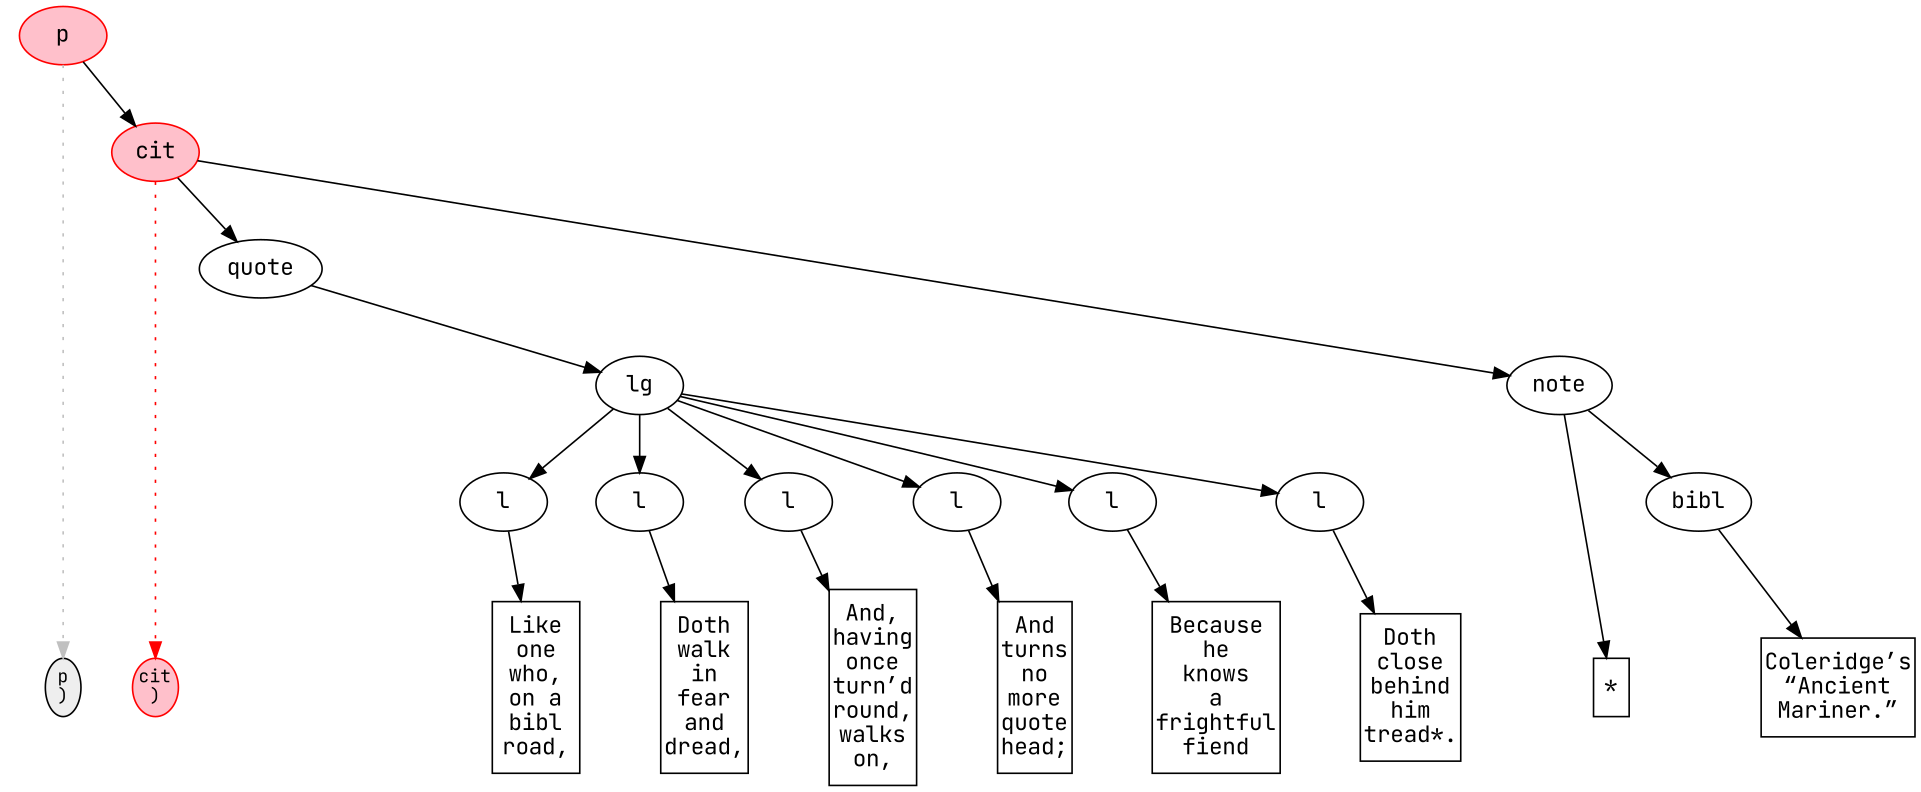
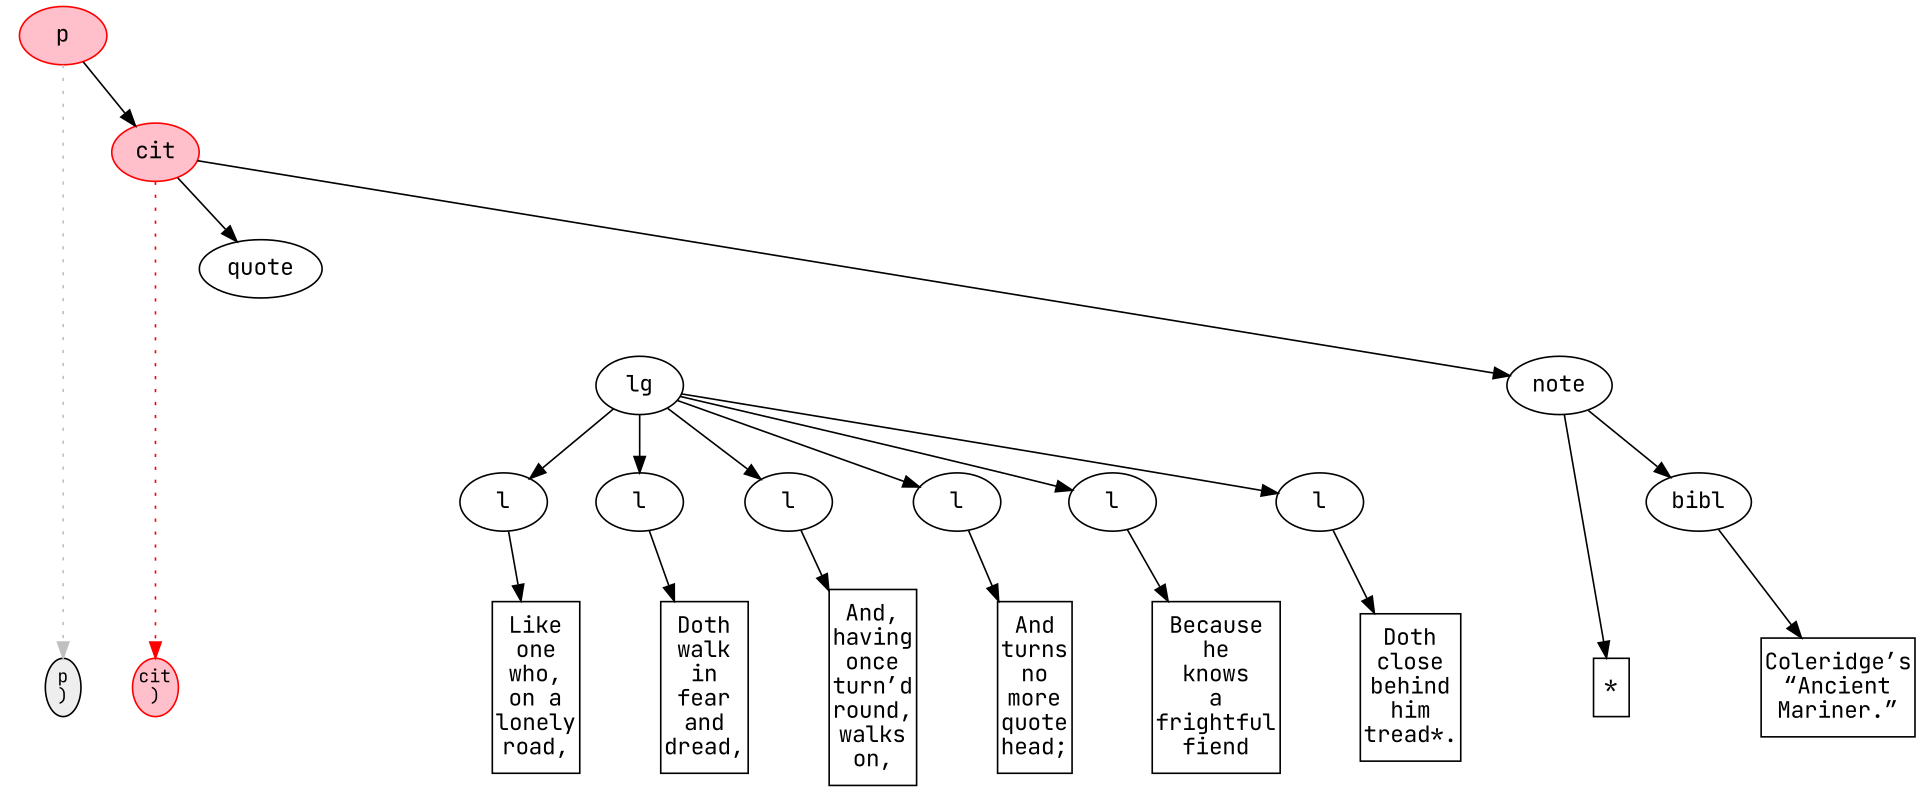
edge "quote" -> "lg": removed
node "Like one who, on a bibl road,": label "Like one who, on a bibl road," -> "Like one who, on a lonely road,"
